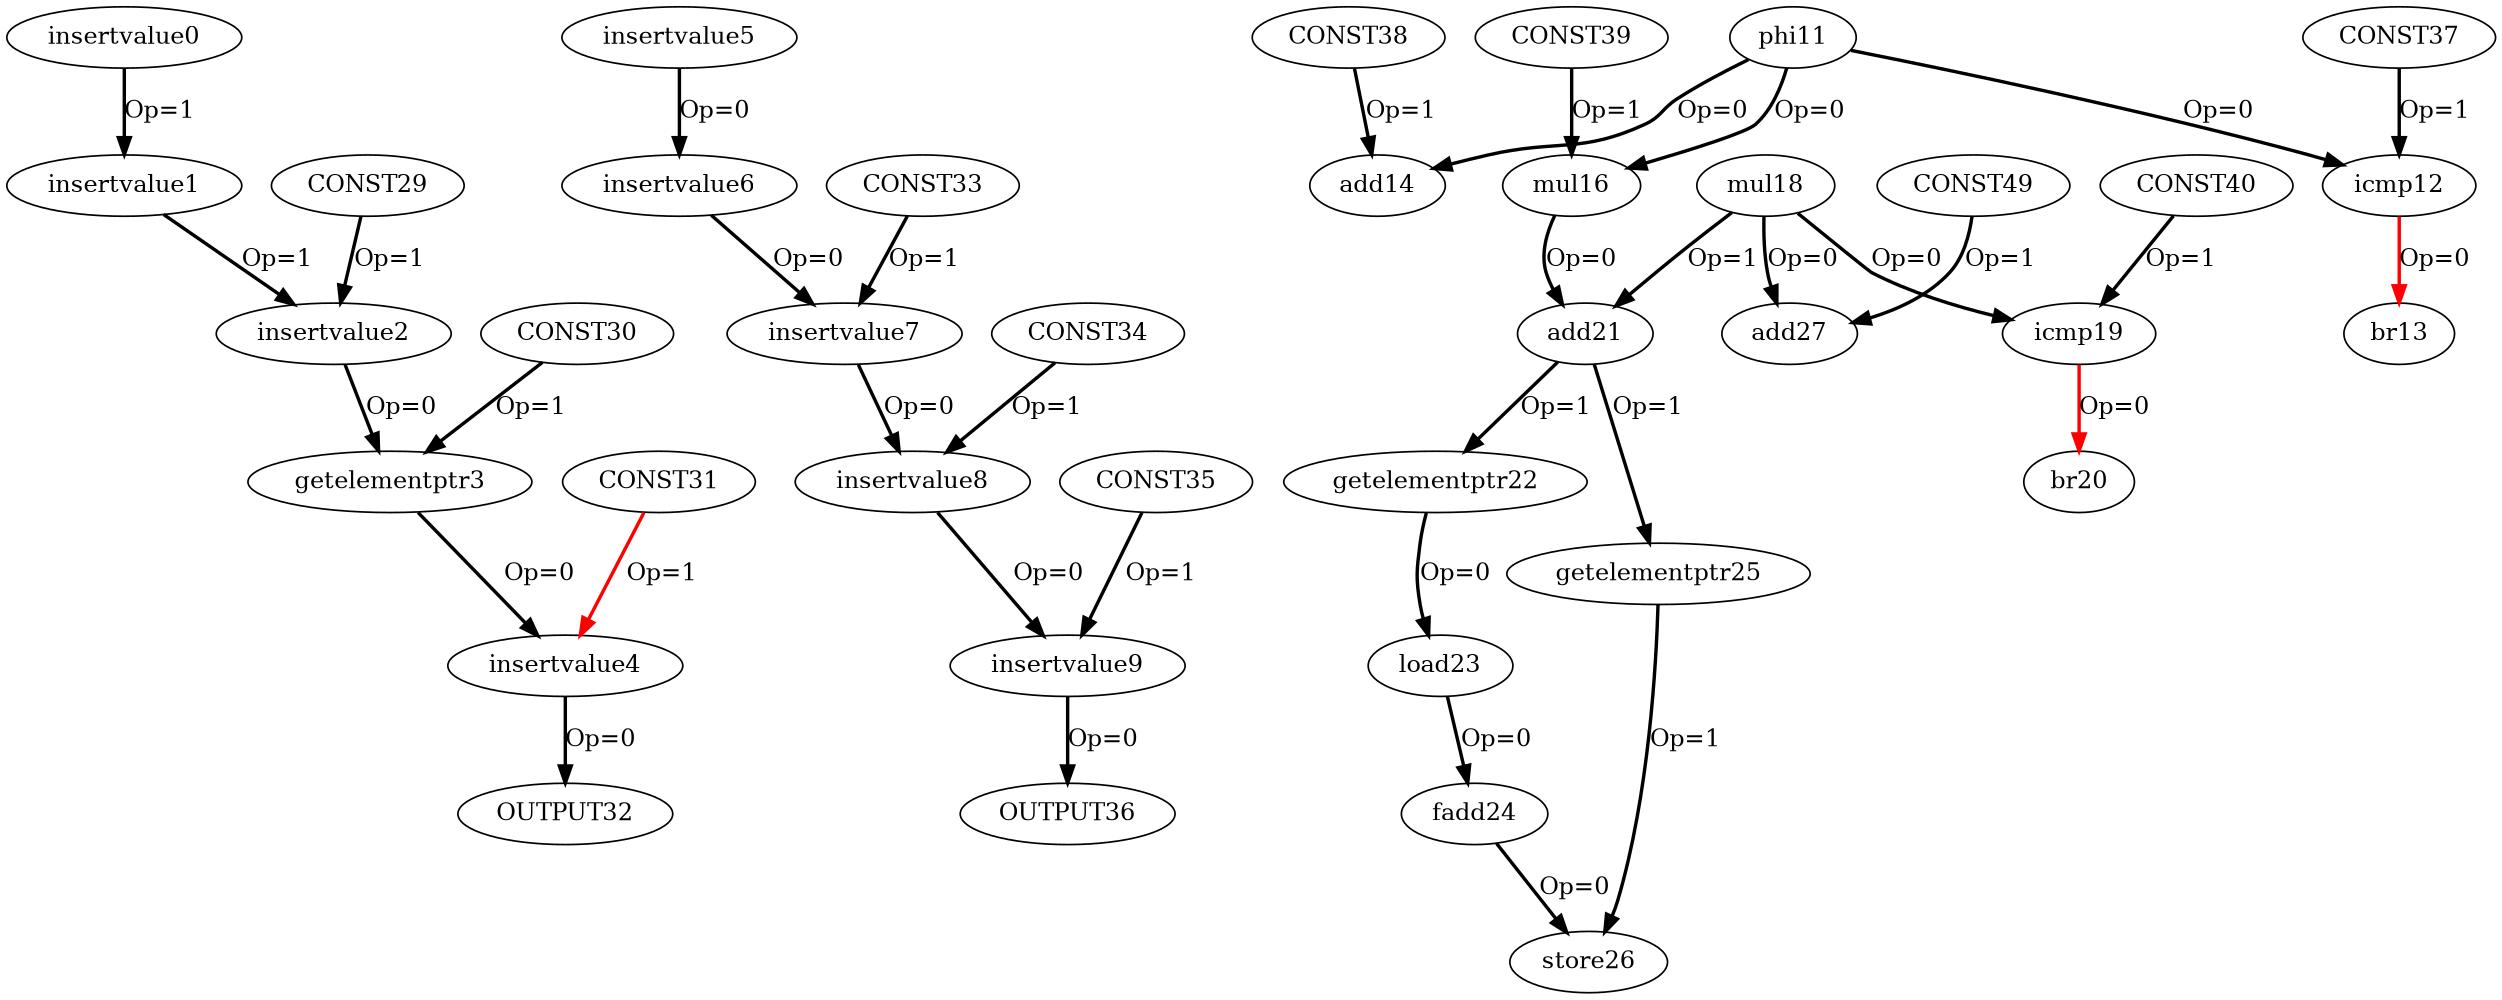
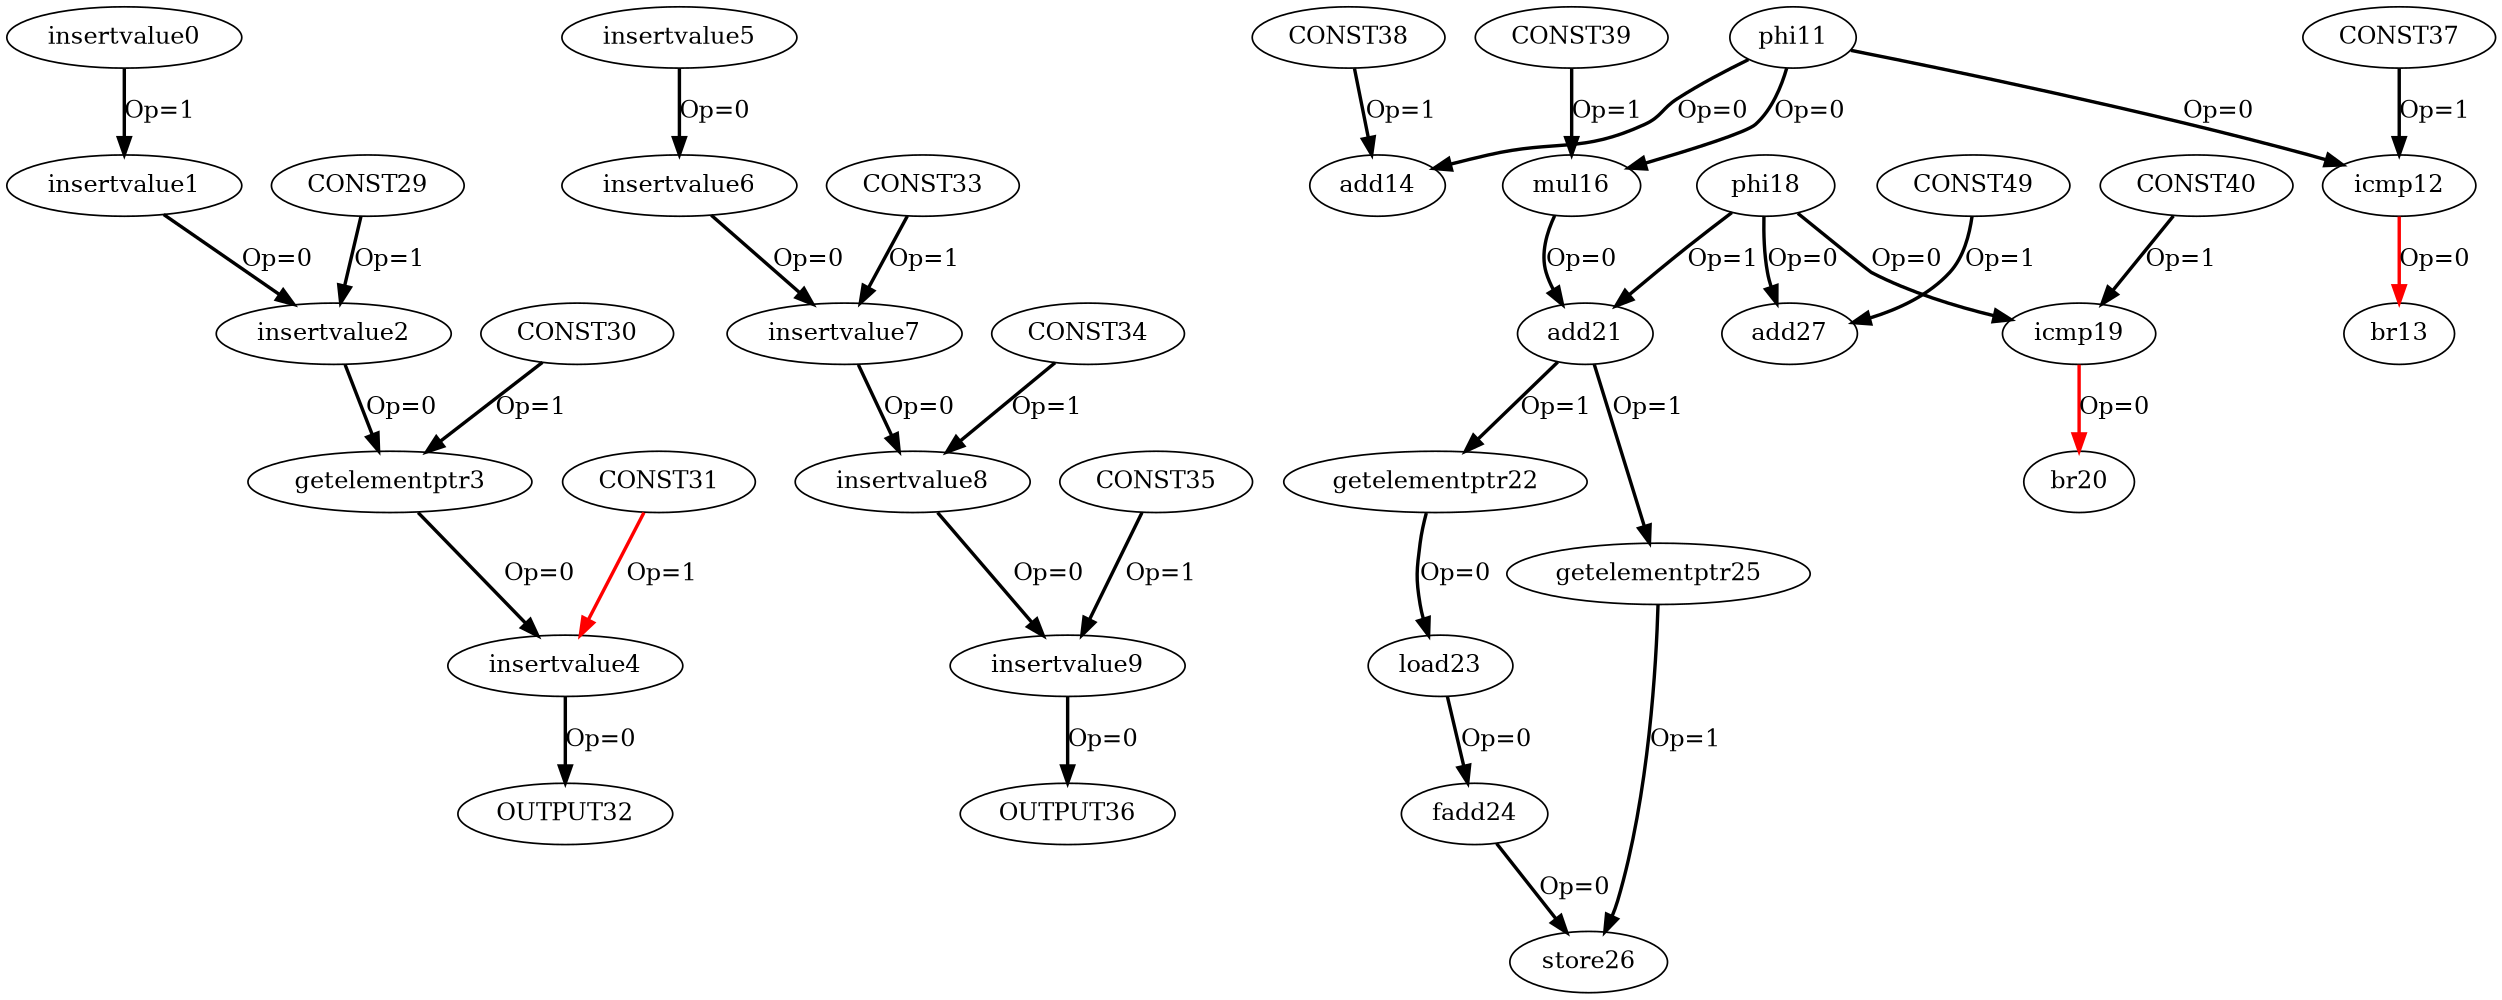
node "mul18": label "mul18" -> "phi18"
edge "insertvalue1" -> "insertvalue2": label "Op=1" -> "Op=0"
